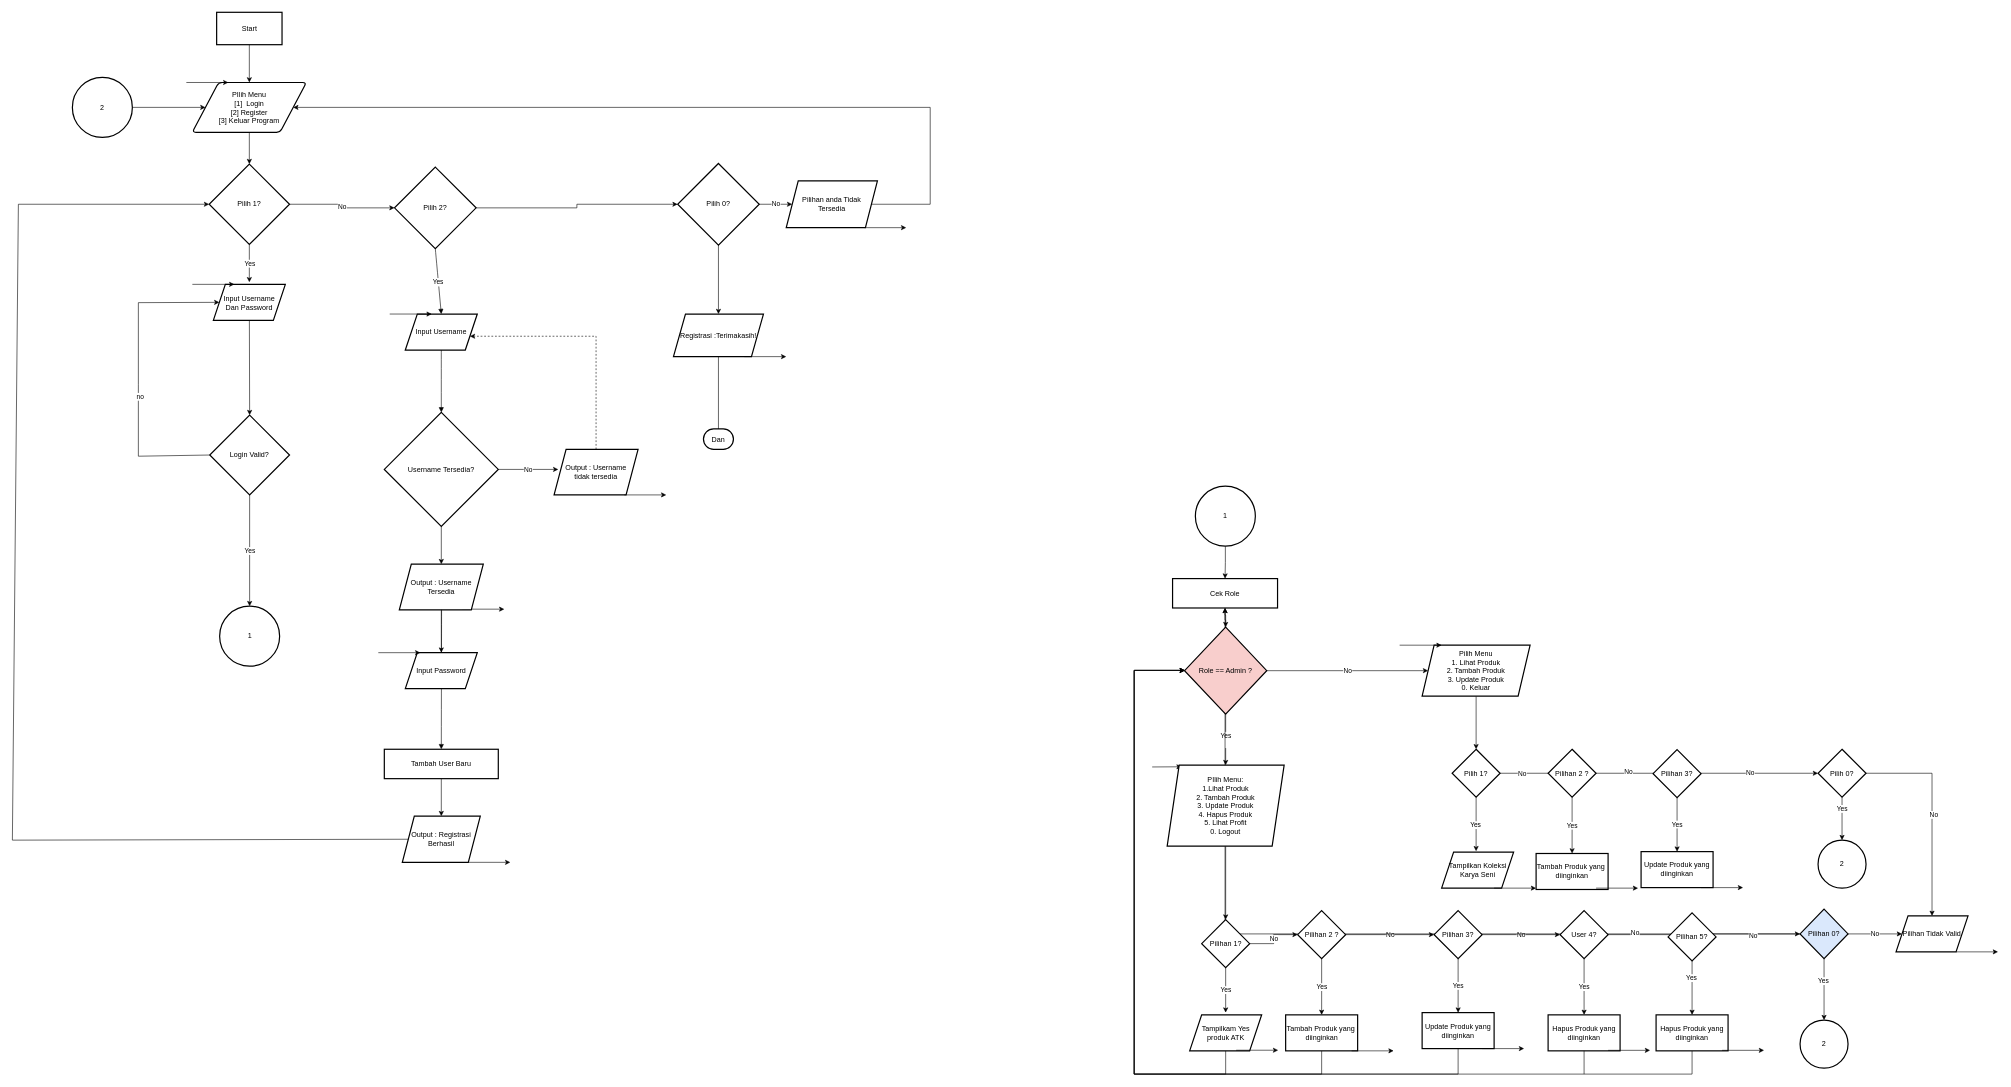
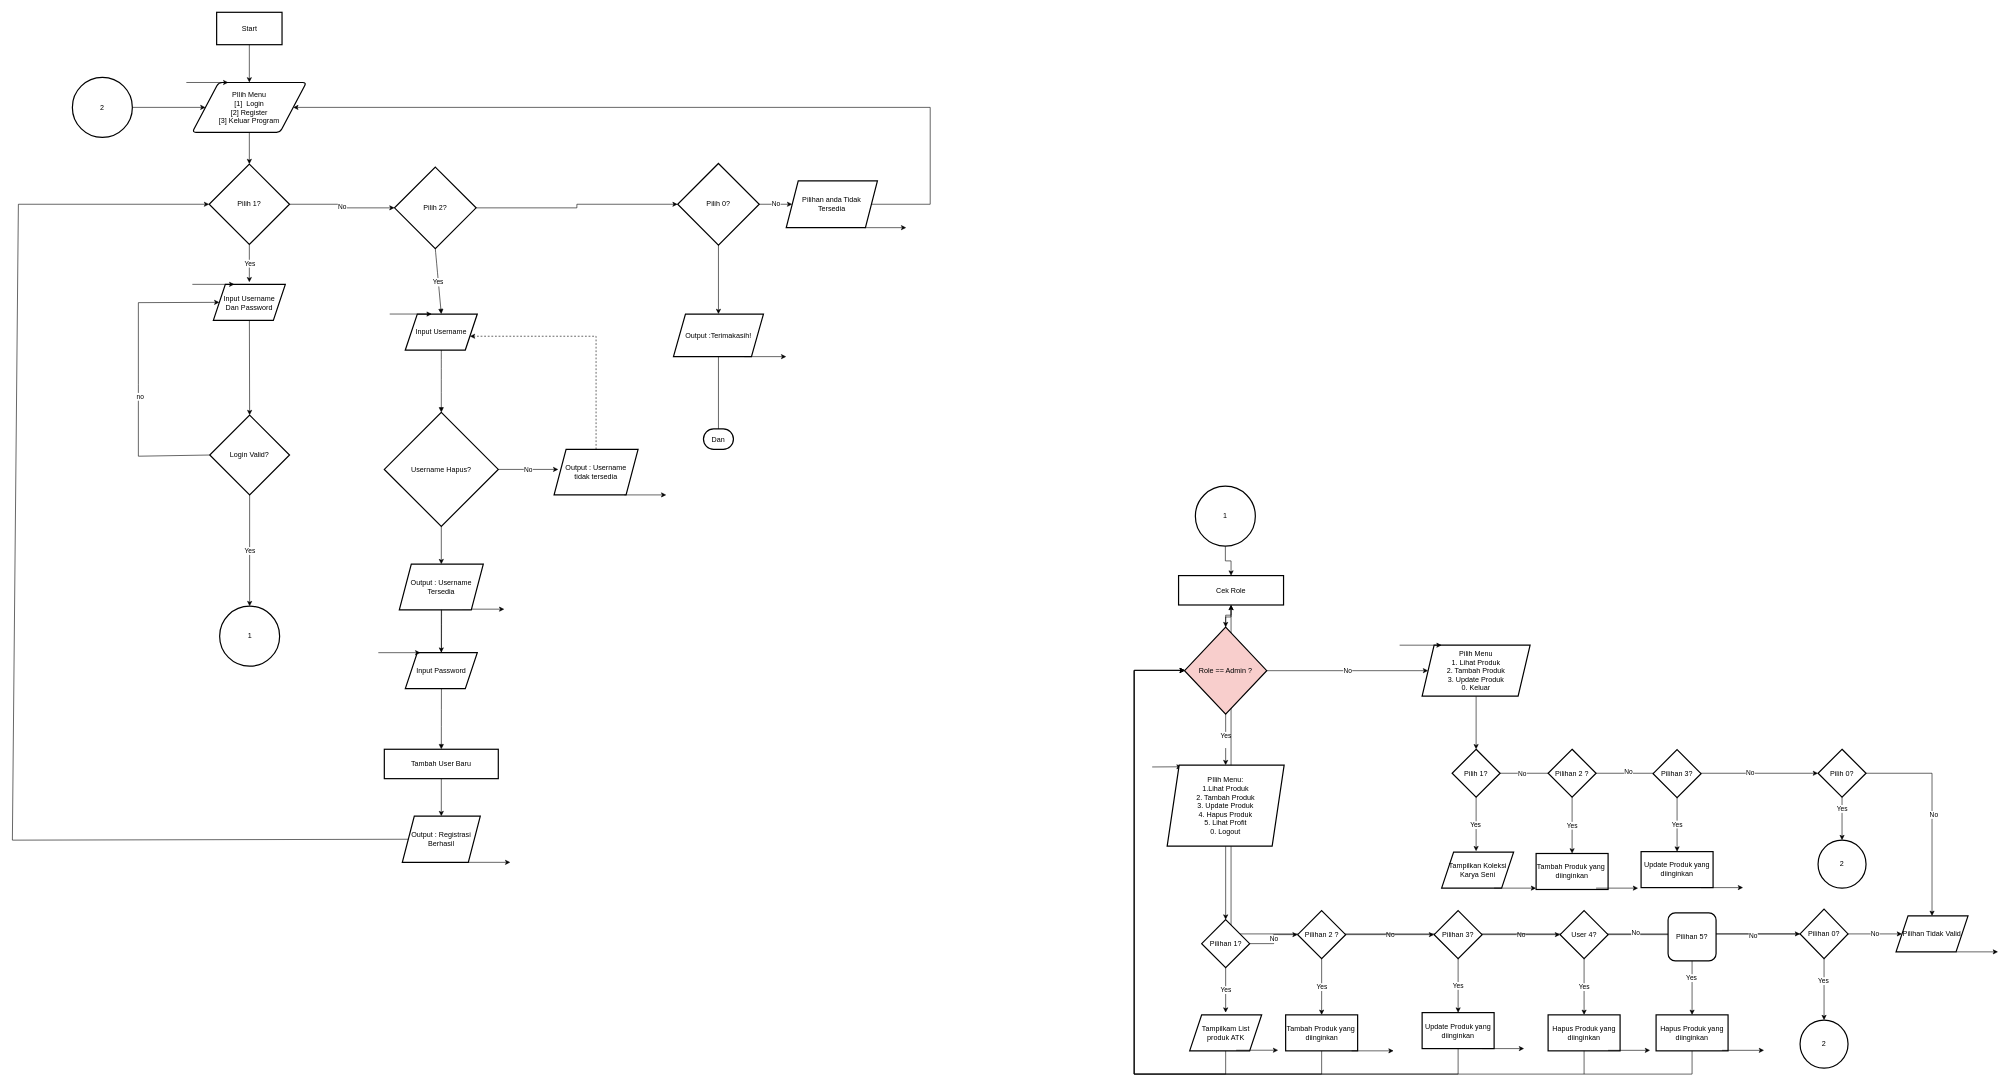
node "Registrasi :Terimakasih!": label "Registrasi :Terimakasih!" -> "Output :Terimakasih!"
node "Username Tersedia?": label "Username Tersedia?" -> "Username Hapus?"
node "Cek Role": moved (1225, 593) -> (1231, 590)
node "Pilihan 0?": fillcolor #dae8fc -> #ffffff
node "Pilihan 5?": shape diamond -> rounded rectangle
node "Tampilkam Yes produk ATK": label "Tampilkam Yes produk ATK" -> "Tampilkam List produk ATK"
